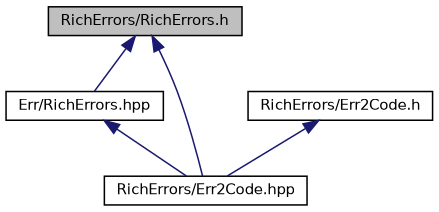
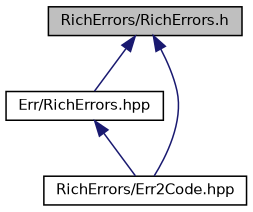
node "RichErrors/Err2Code.h": removed
